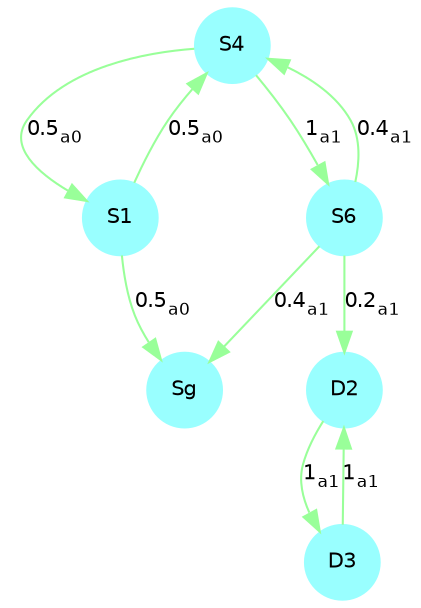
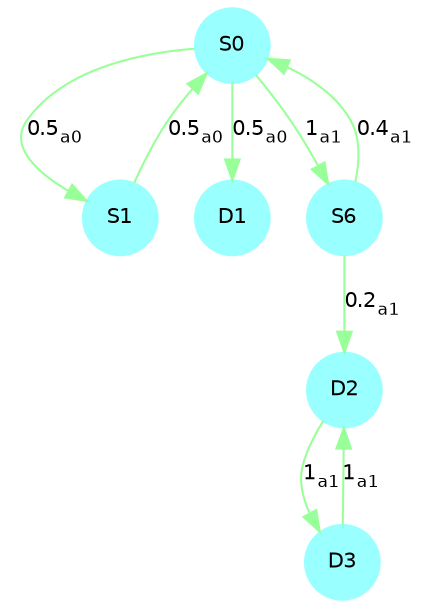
node "S4": label "S4" -> "S0"
node "D1": added
node "Sg": removed
